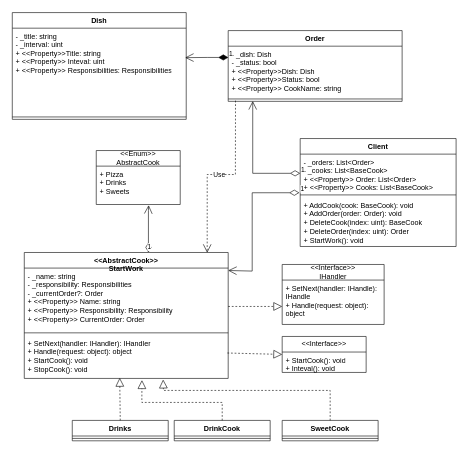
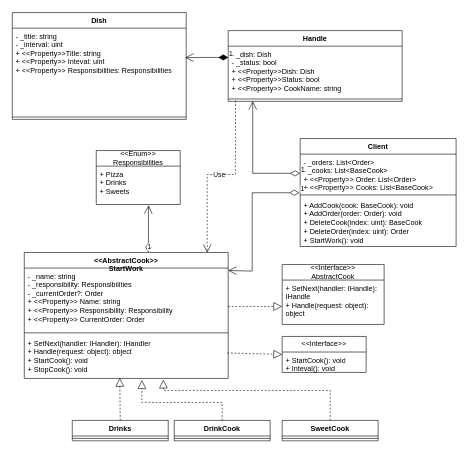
node "Order": label "Order" -> "Handle"
node "<<Enum>> AbstractCook": label "<<Enum>> AbstractCook" -> "<<Enum>> Responsibilities"
node "<<Interface>> IHandler": label "<<Interface>> IHandler" -> "<<Interface>> AbstractCook"
